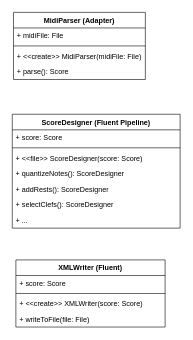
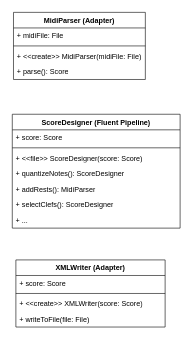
node "+ addRests(): ScoreDesigner": label "+ addRests(): ScoreDesigner" -> "+ addRests(): MidiParser"
node "XMLWriter (Fluent)": label "XMLWriter (Fluent)" -> "XMLWriter (Adapter)"
